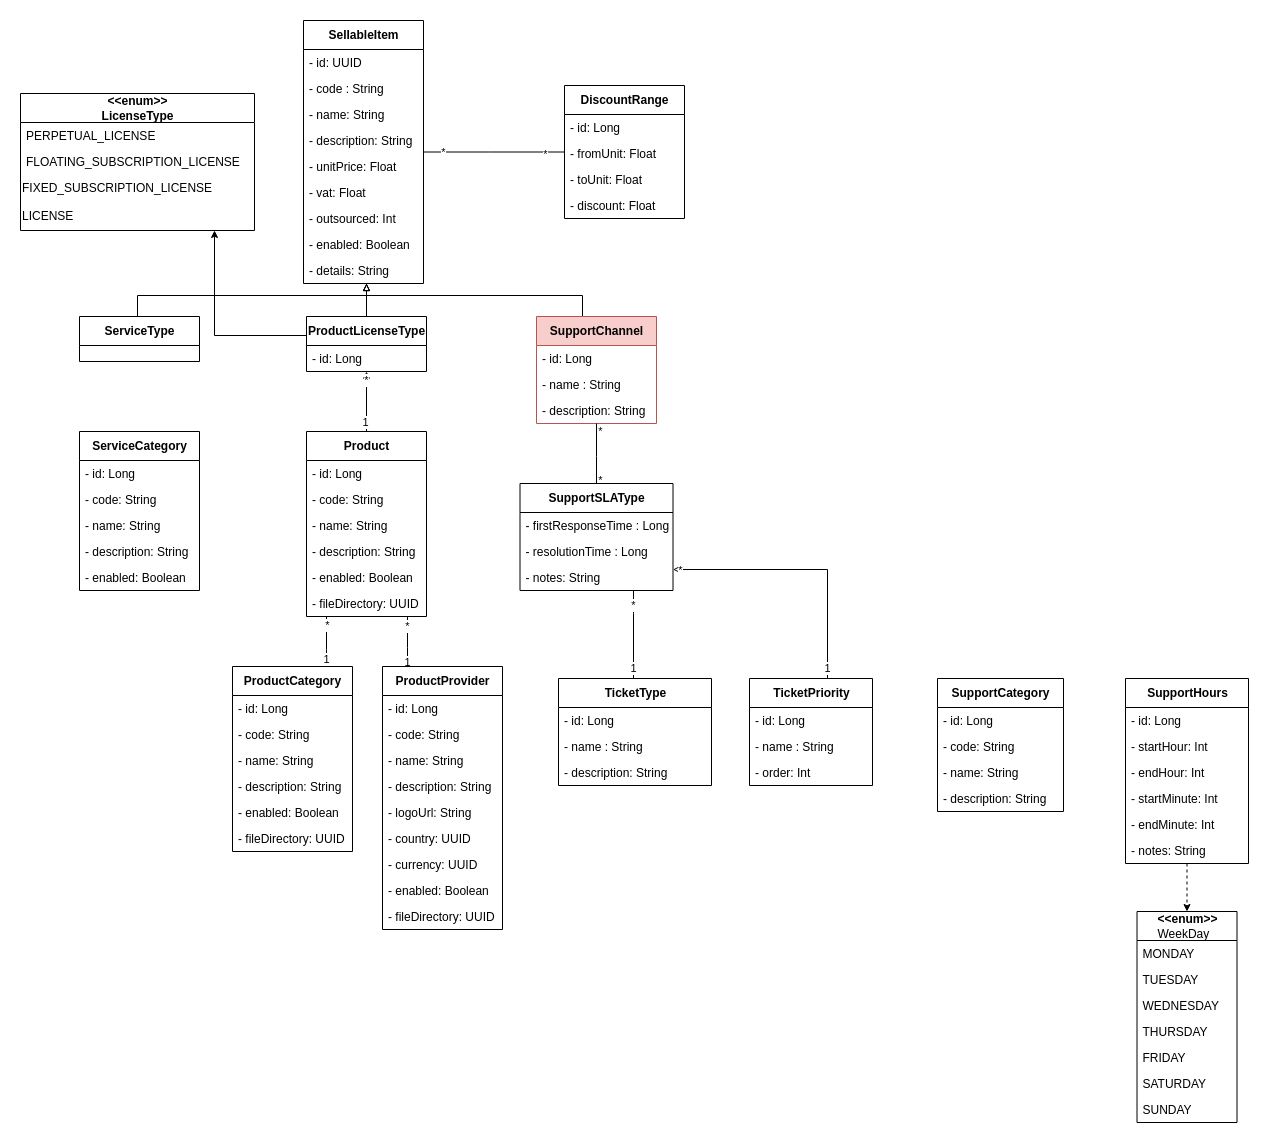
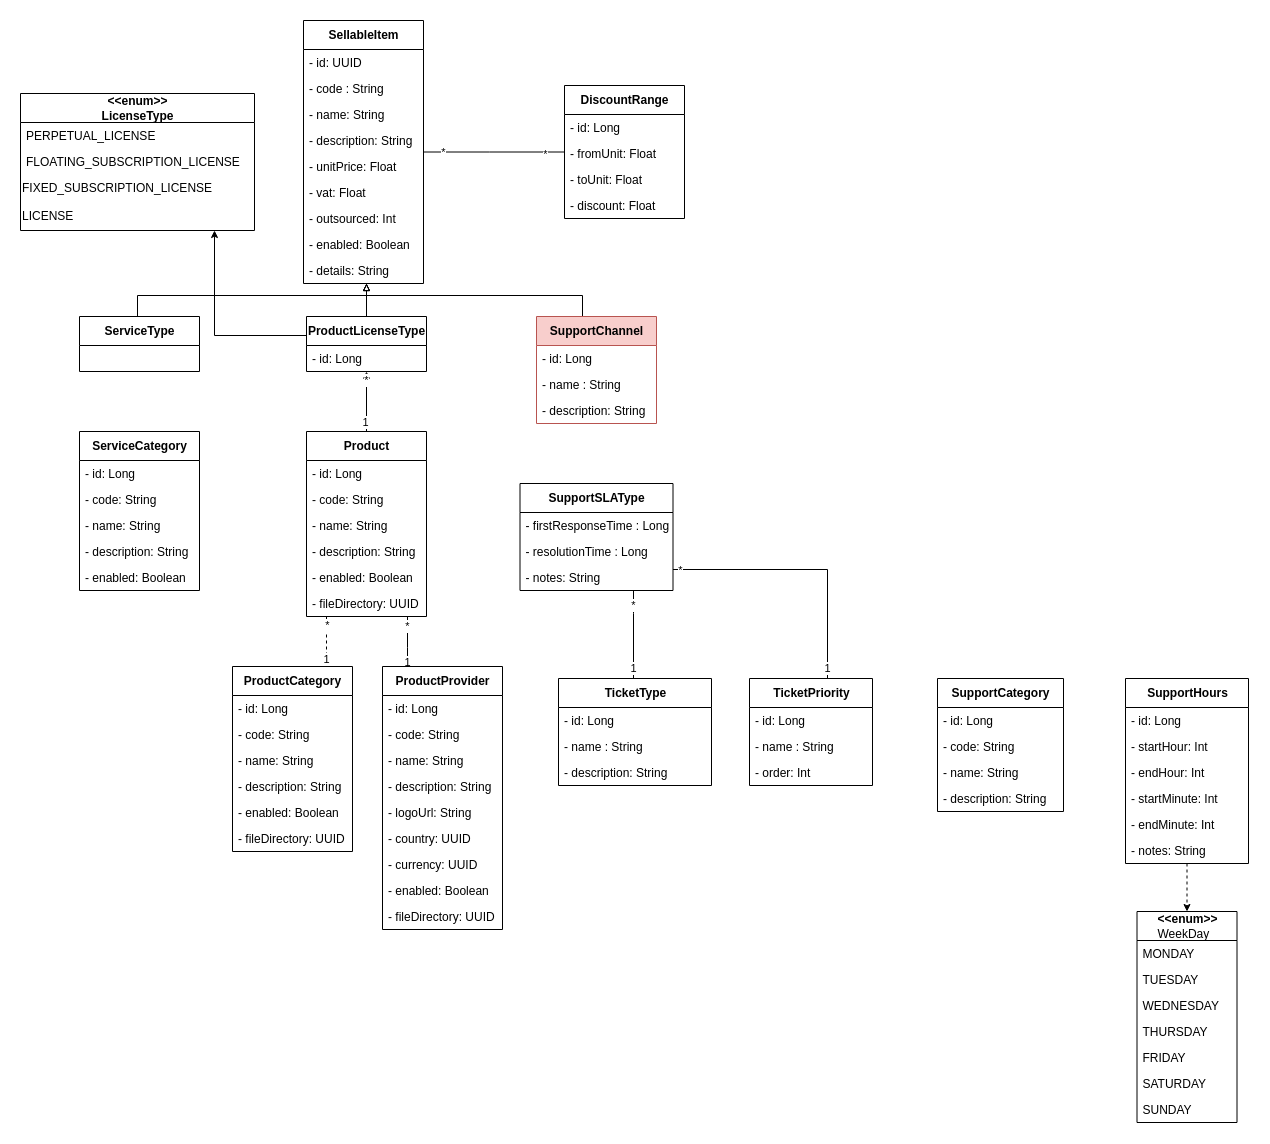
node "ServiceType": size 120x45 -> 120x55
edge "SupportChannel" -- "SupportSLAType": removed, labels "*", "*"
edge "TicketPriority" -> "SupportSLAType": arrowhead classic -> none
edge "Product" -- "ProductCategory": style solid -> dashed
